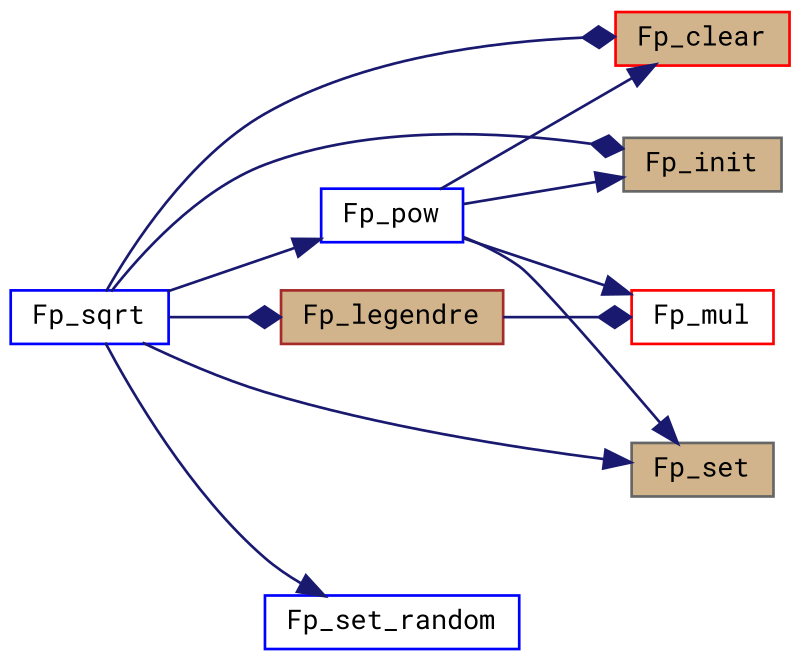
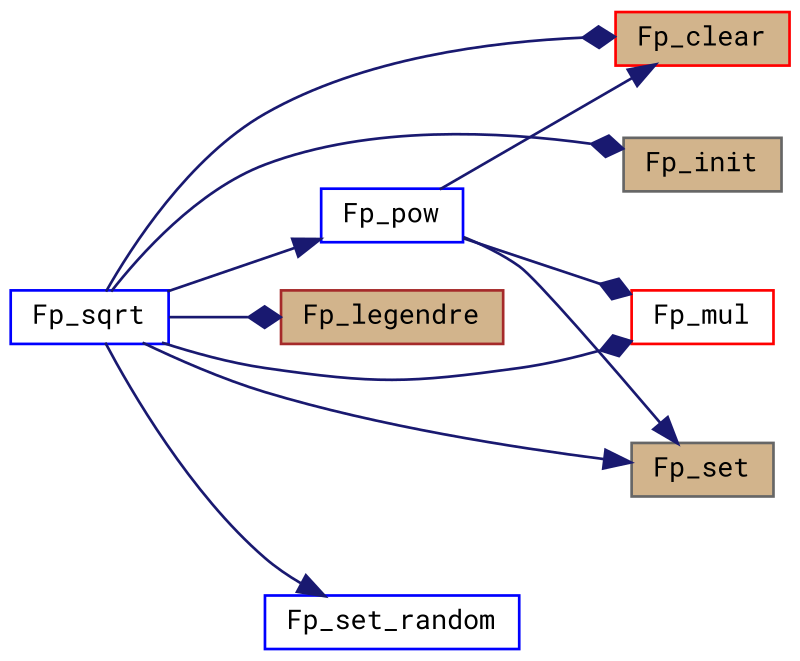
edge "Fp_pow" -> "Fp_init": removed
edge "Fp_pow" -> "Fp_mul": arrowhead normal -> diamond
edge "Fp_legendre" -> "Fp_mul": now "Fp_sqrt" -> "Fp_mul"
